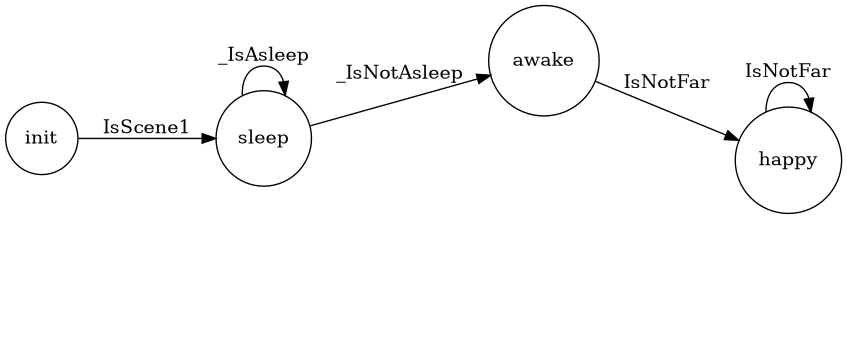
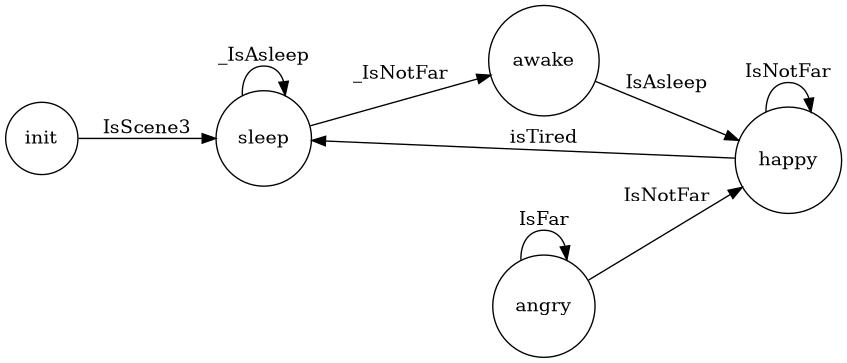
edge "sleep" -> "awake": label "_IsNotAsleep" -> "_IsNotFar"
edge "awake" -> "happy": label "IsNotFar" -> "IsAsleep"
edge "init" -> "sleep": label "IsScene1" -> "IsScene3"
edge "happy" -> "sleep": added, label "isTired"
node "angry": added
